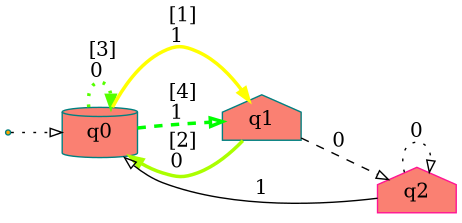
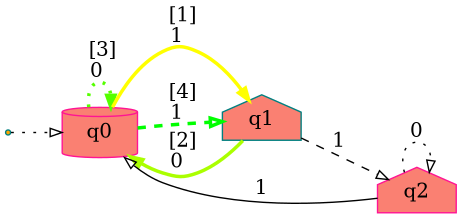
node "q0": color teal -> deeppink
edge "q1" -> "q2": label " 0 " -> " 1 "
